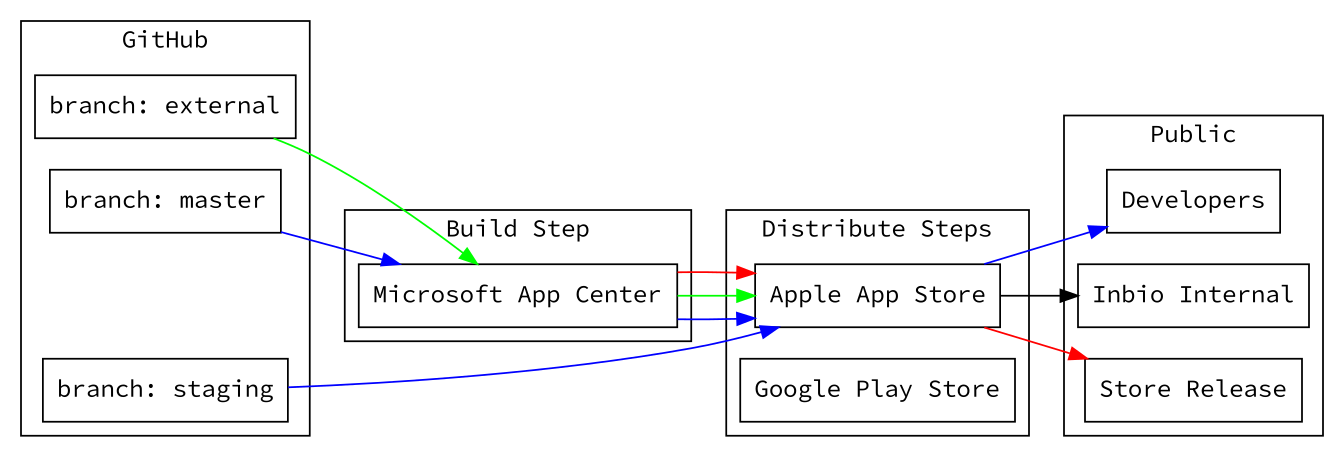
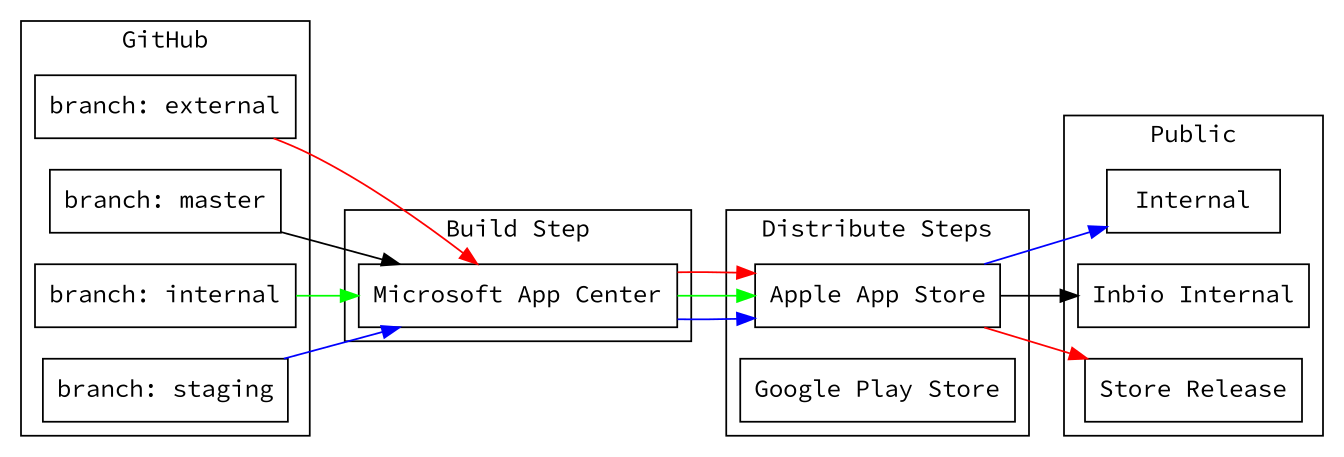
edge "branch: external" -> "Microsoft App Center": color green -> red
node "Developers": label "Developers" -> "Internal"
edge "branch: master" -> "Microsoft App Center": color blue -> black
node "branch: internal": added
edge "branch: staging" -> "Apple App Store": now "branch: staging" -> "Microsoft App Center"
